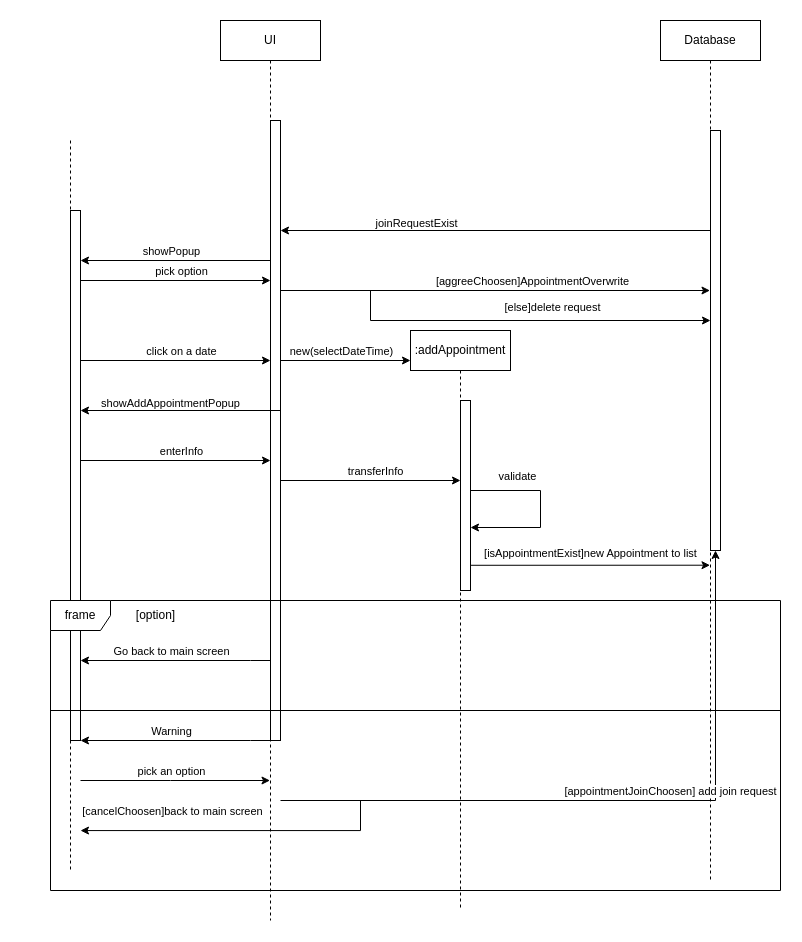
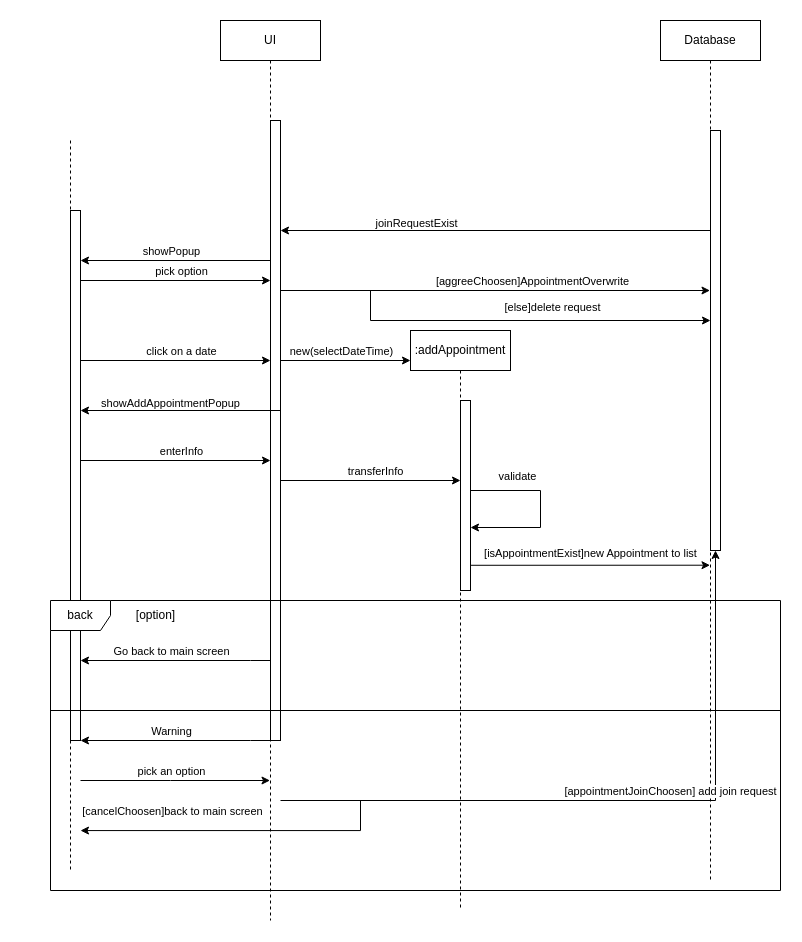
node "frame": label "frame" -> "back"
